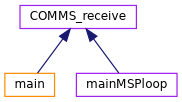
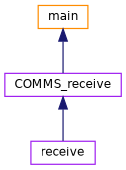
edge "main" -> "COMMS_receive": reversed
node "mainMSPloop": label "mainMSPloop" -> "receive"
